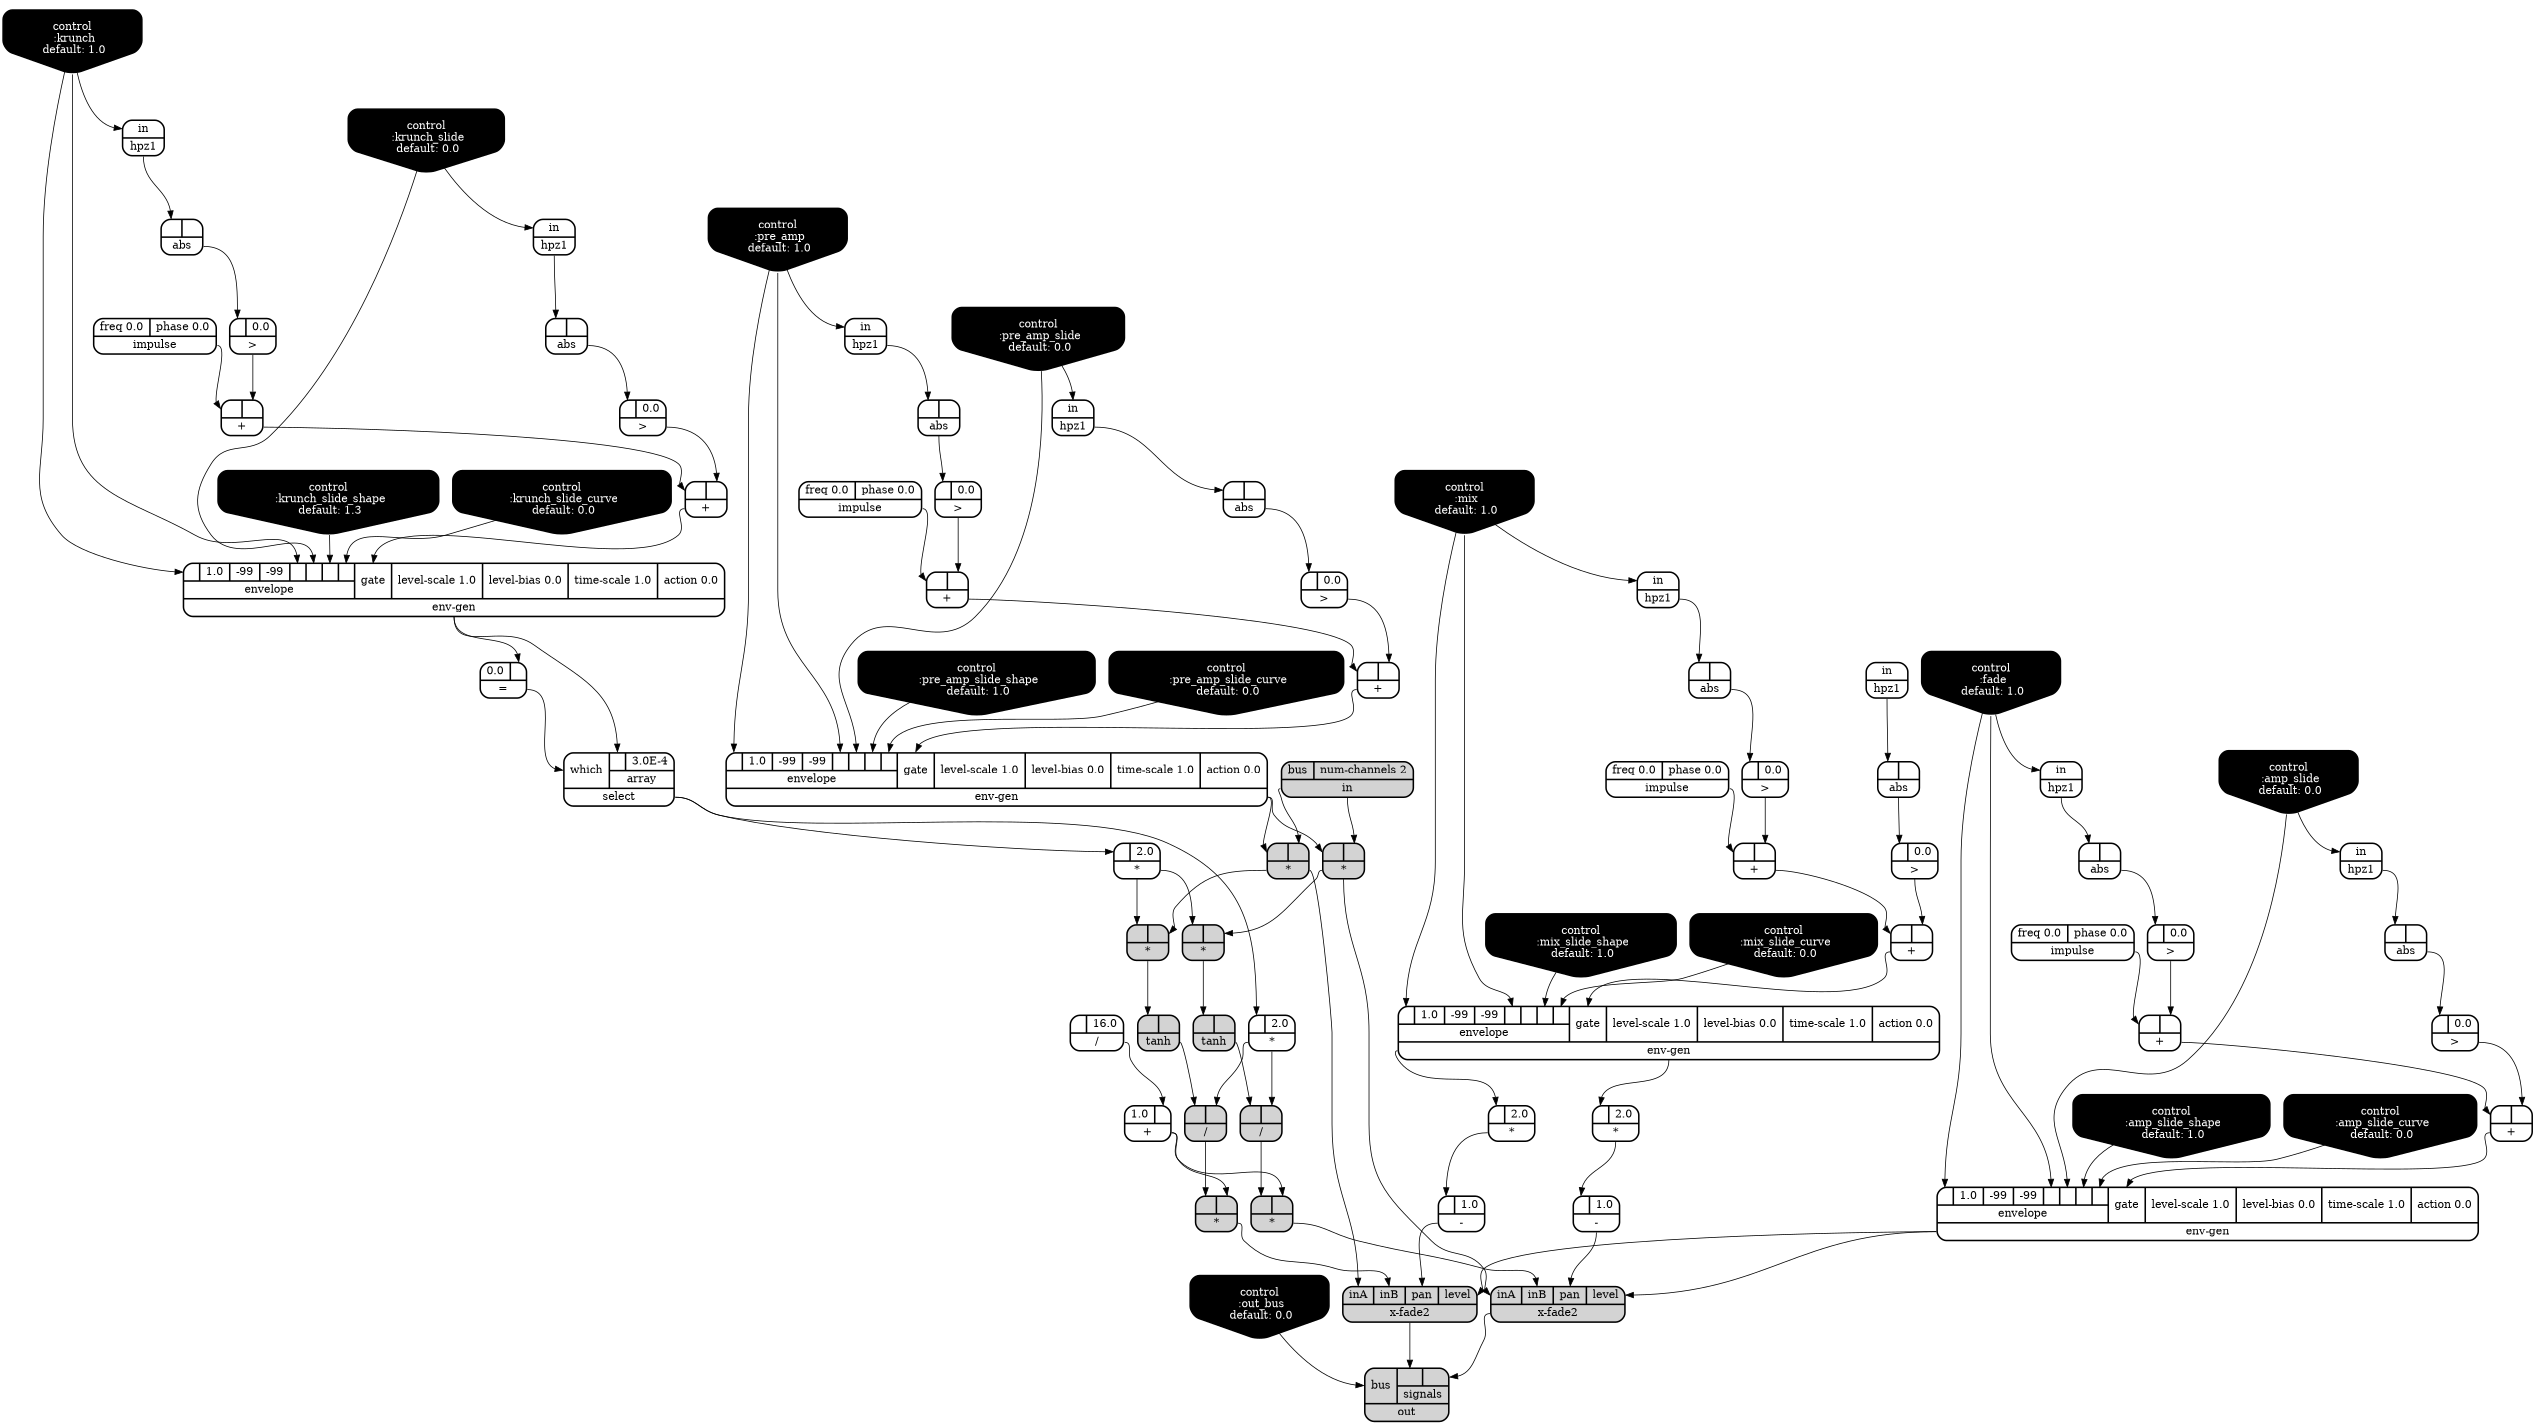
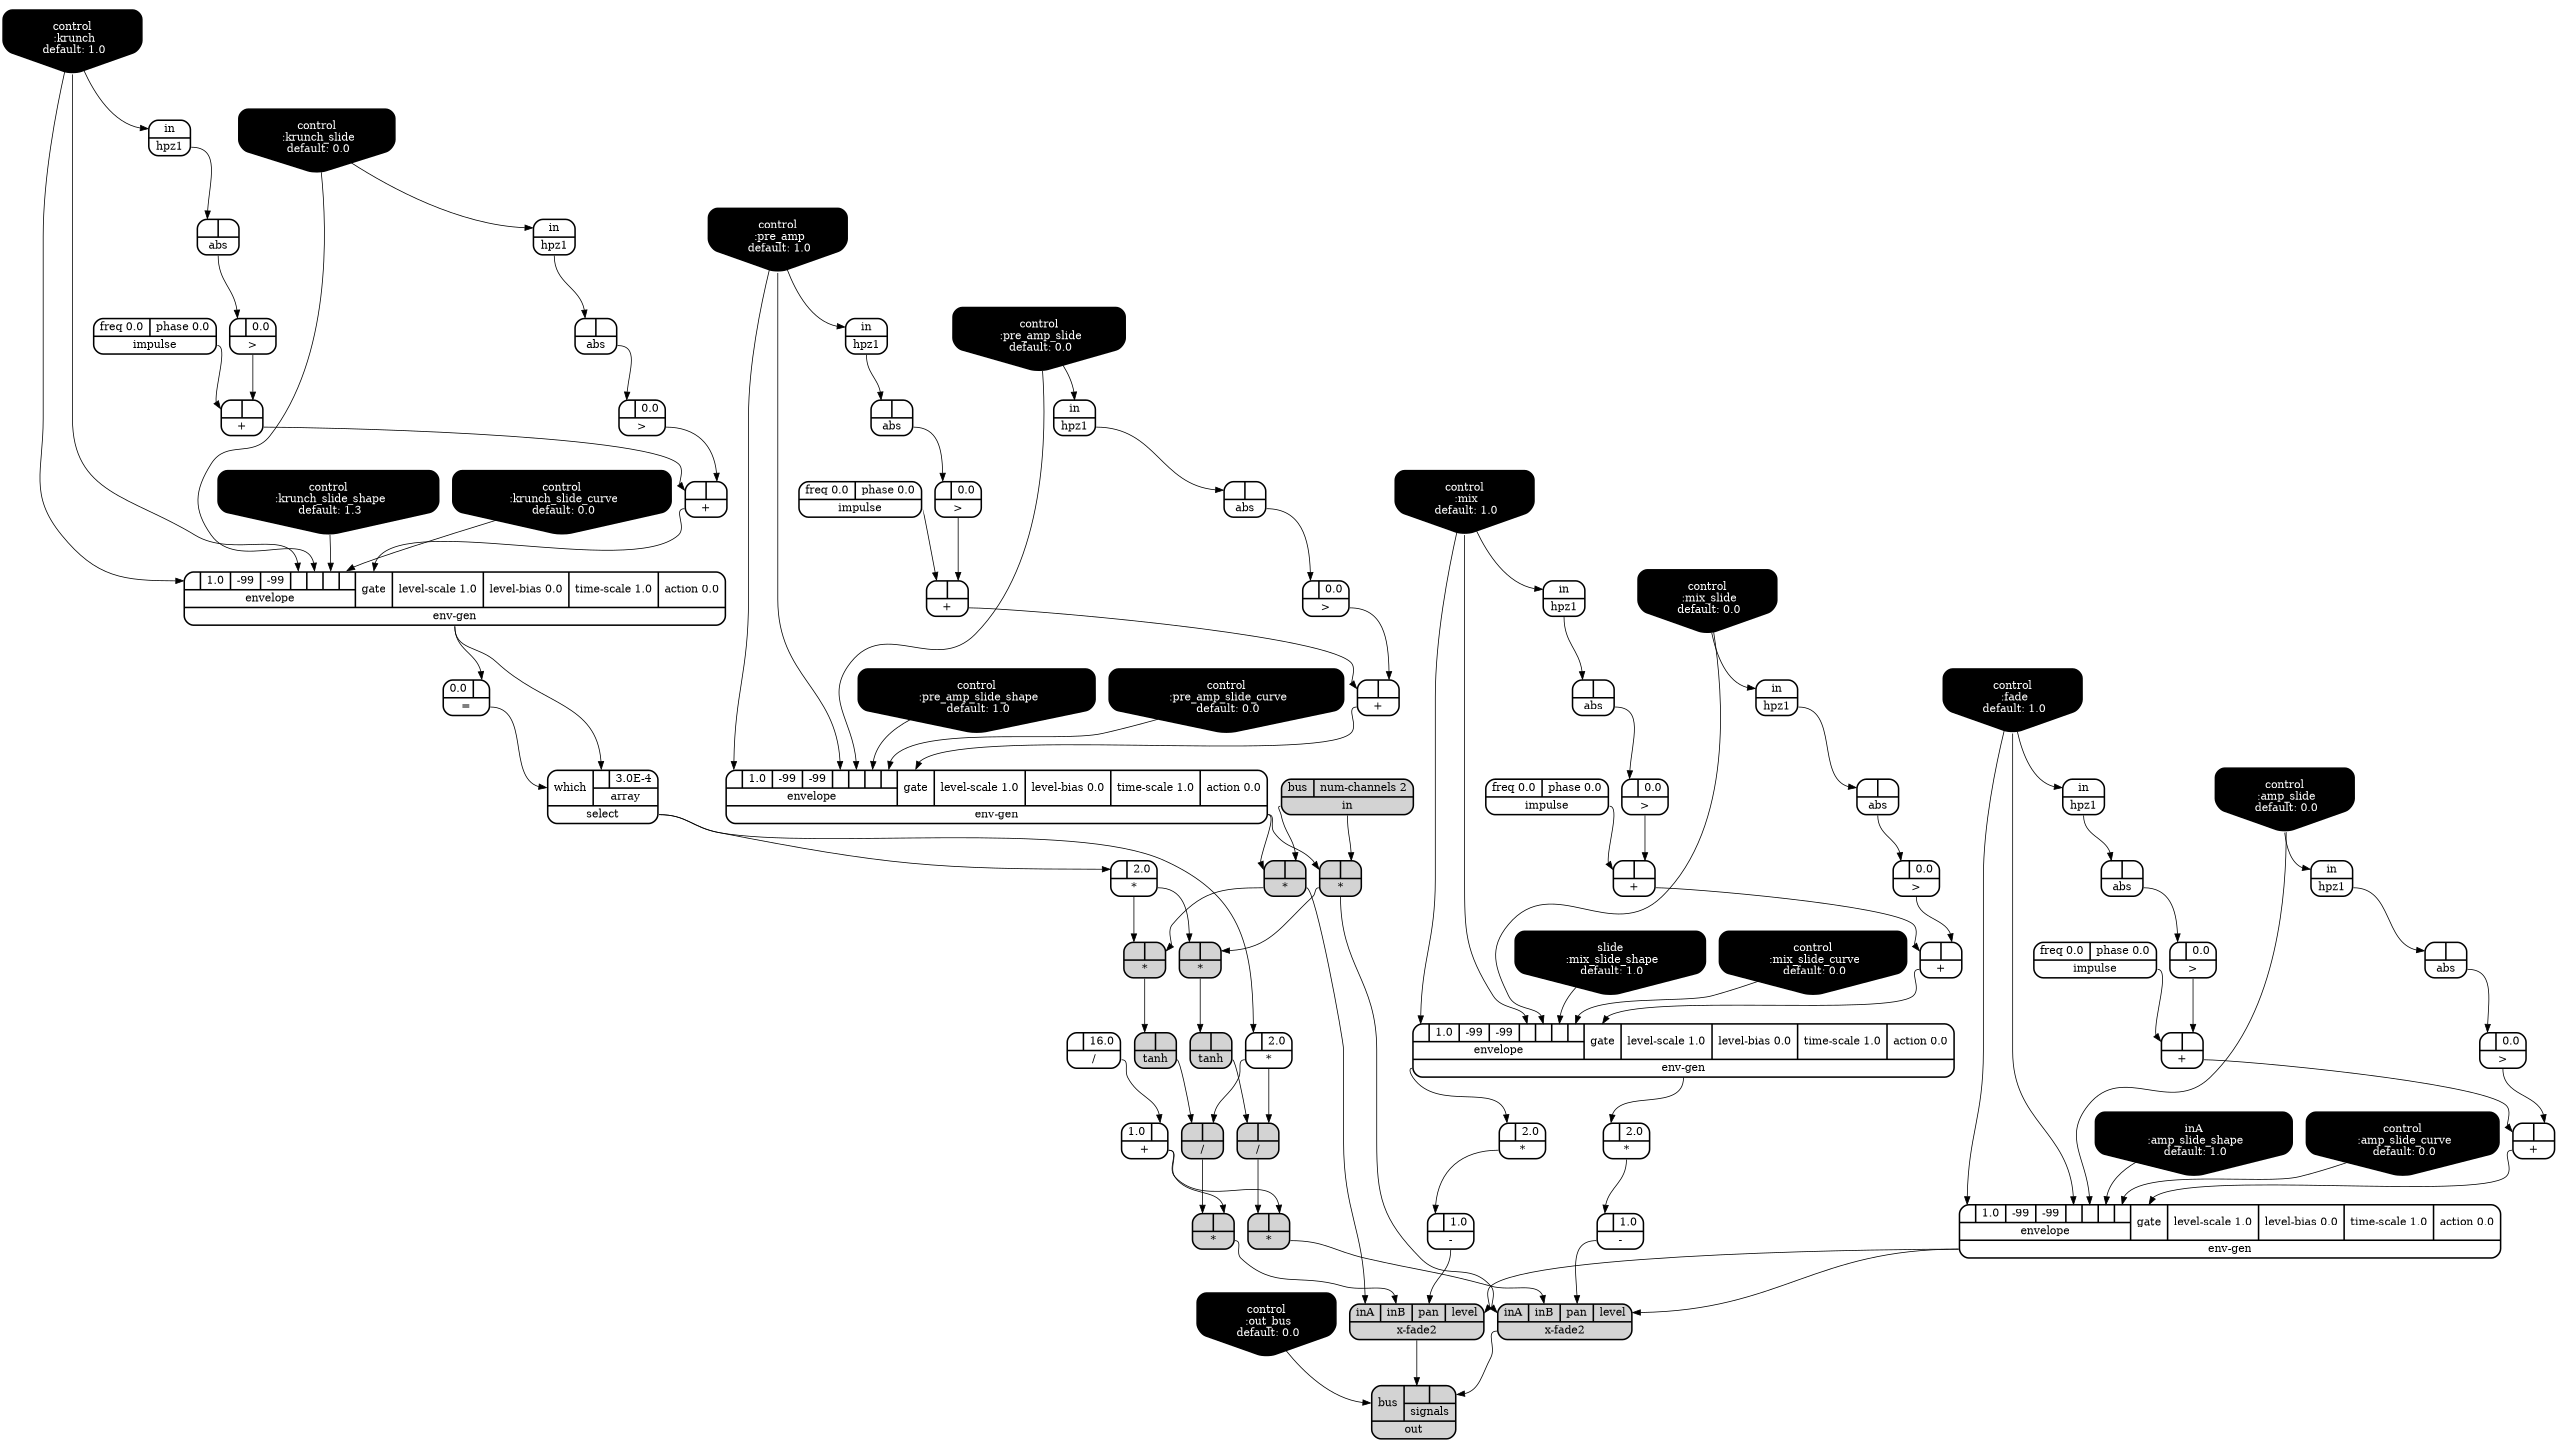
node "control :mix_slide default: 0.0": added
node "control :mix_slide_shape default: 1.0": label "control :mix_slide_shape default: 1.0" -> "slide :mix_slide_shape default: 1.0"
node "control :amp_slide_shape default: 1.0": label "control :amp_slide_shape default: 1.0" -> "inA :amp_slide_shape default: 1.0"
